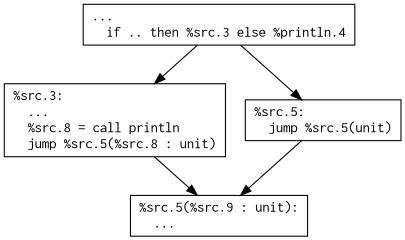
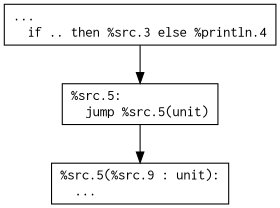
node "%src.3: ... %src.8 = call println jump %src.5(%src.8 : unit)": removed
